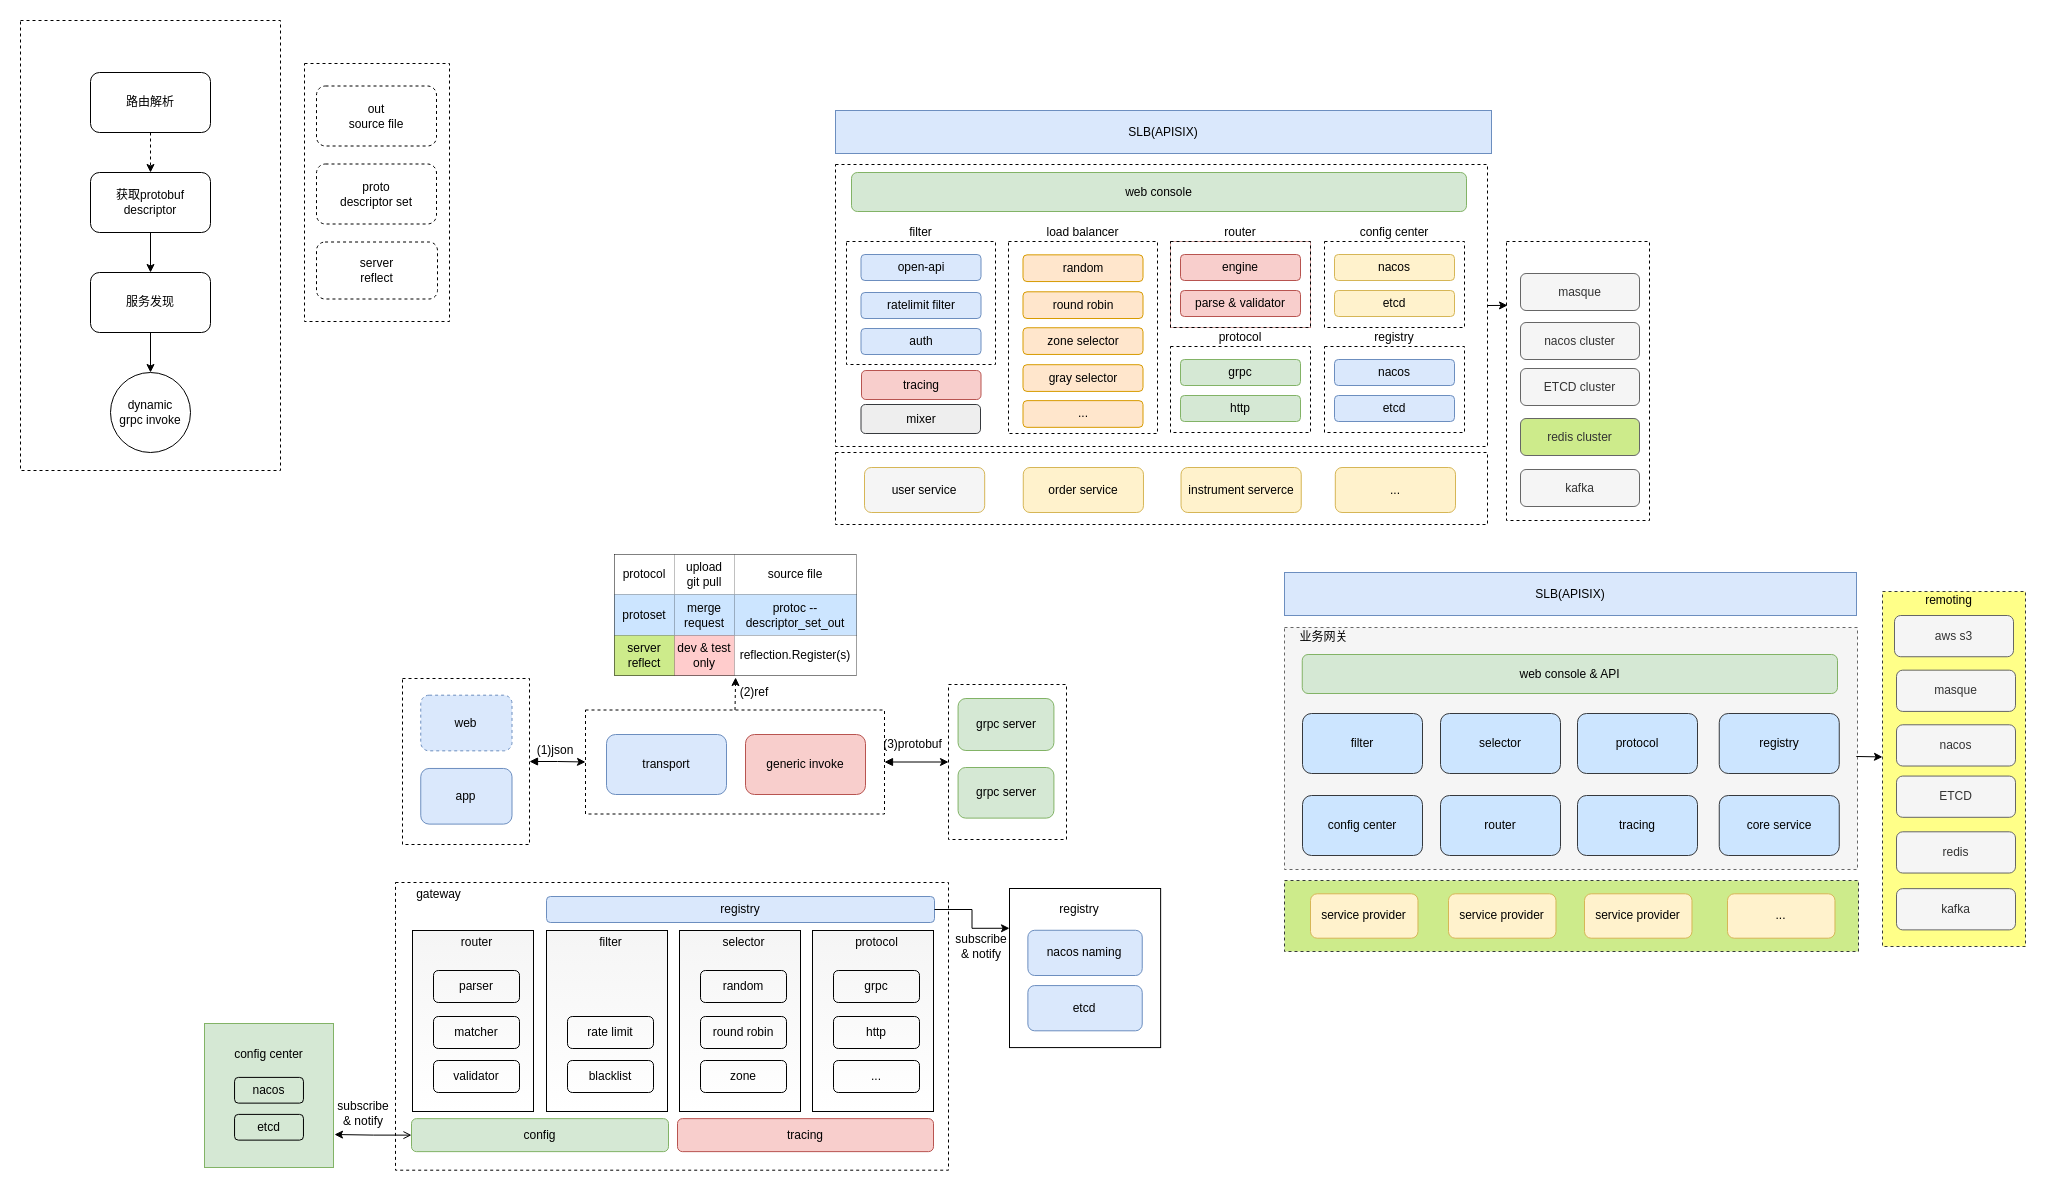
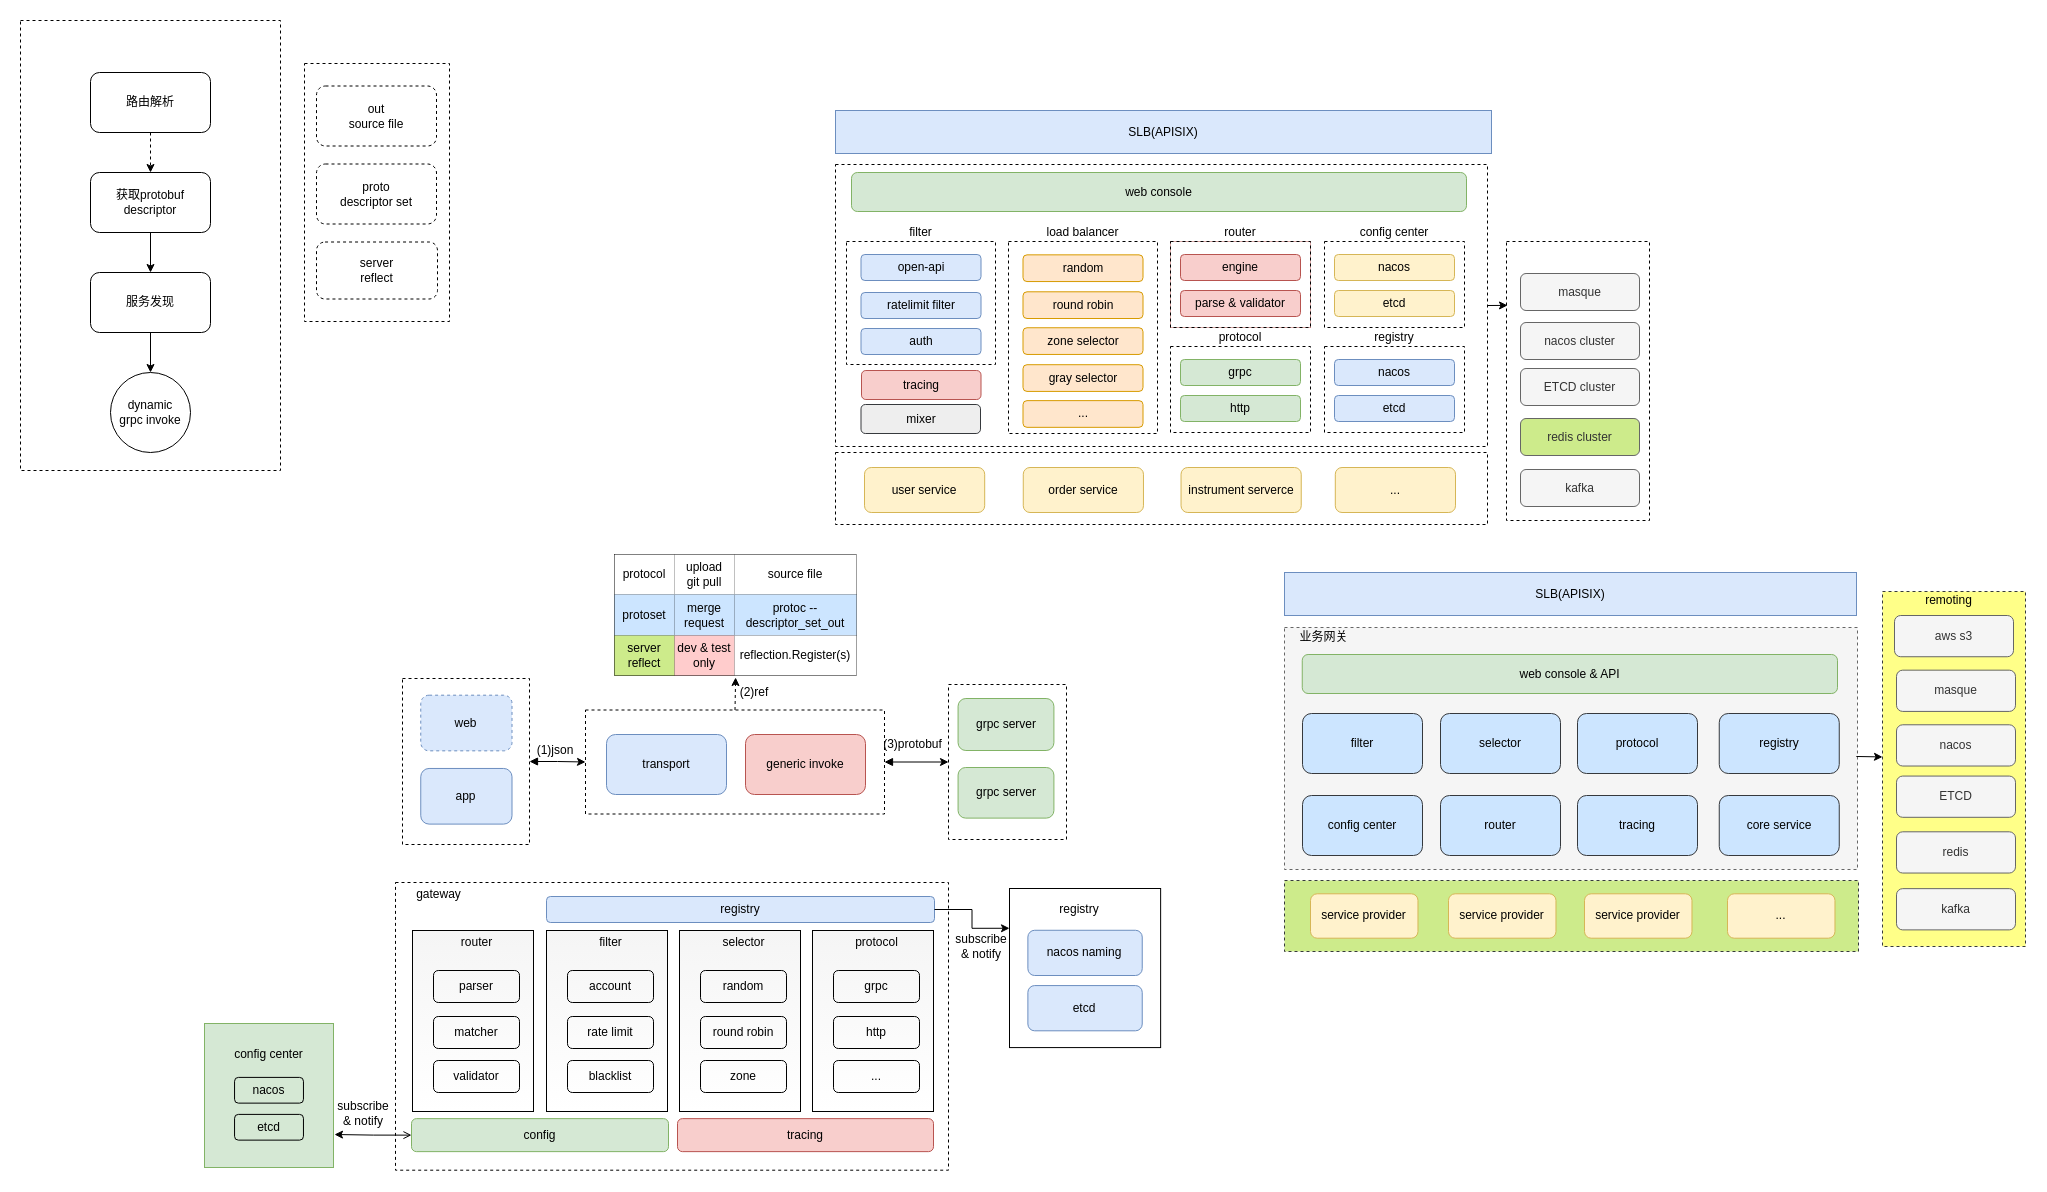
node "user service": fillcolor #f5f5f5 -> #fff2cc
node "account": added
